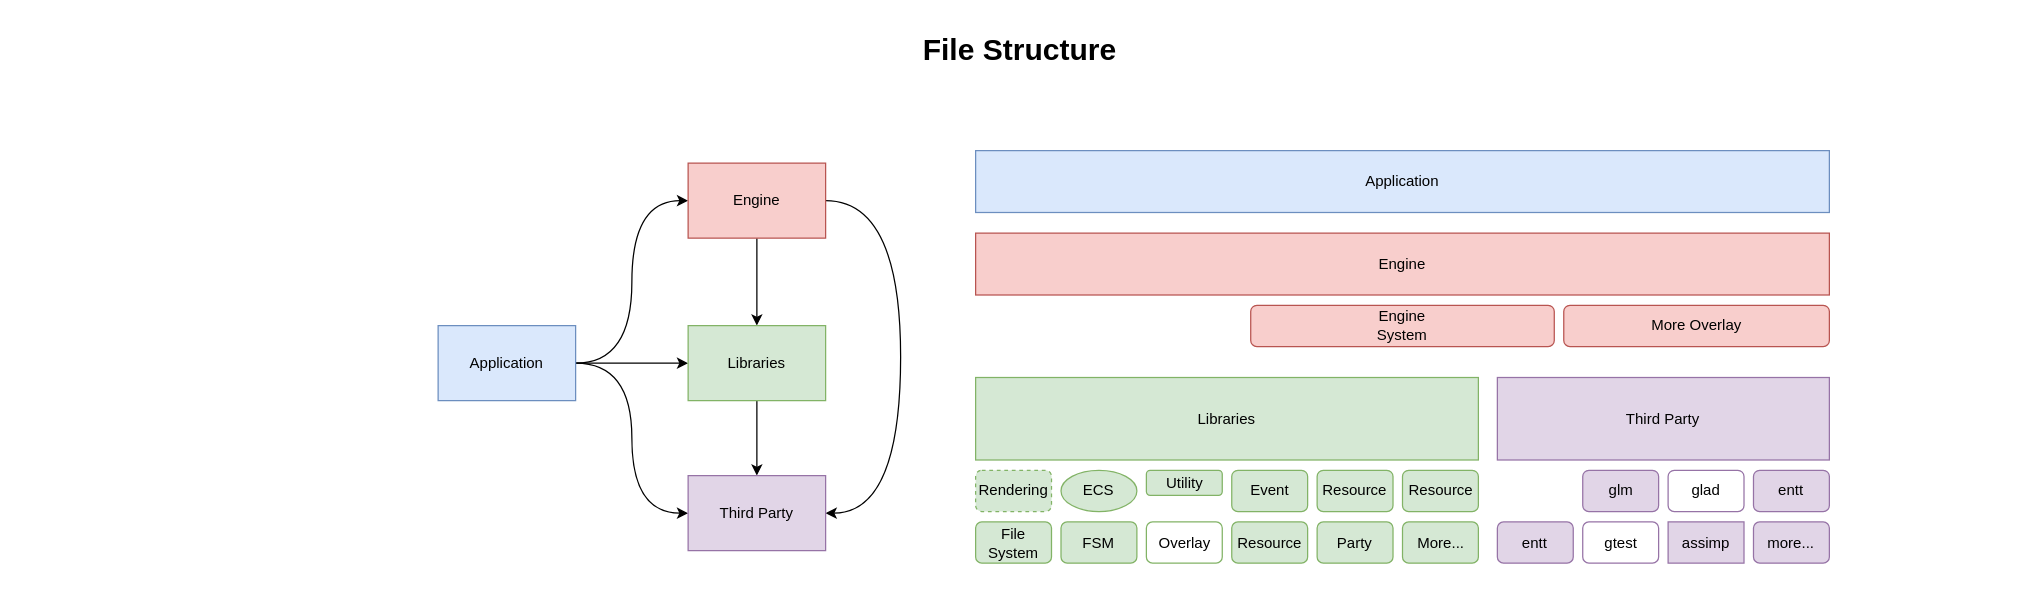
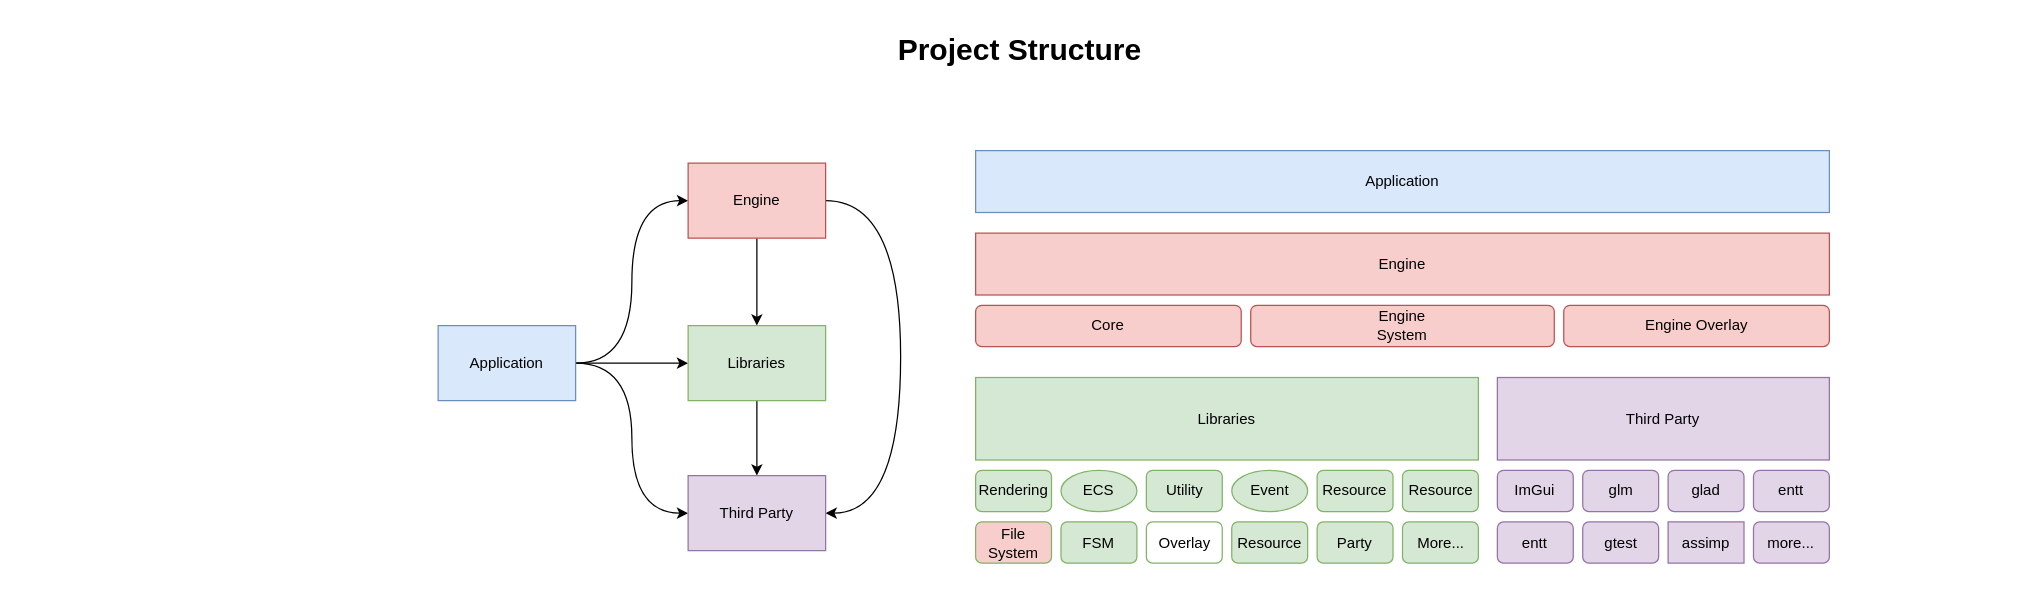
node "File Structure": label "File Structure" -> "Project Structure"
node "Core": added
node "More Overlay": label "More Overlay" -> "Engine Overlay"
node "Utility": size 76x25 -> 76x41
node "Rendering": style dashed -> solid
node "Event": shape rounded rectangle -> ellipse
node "ImGui": added
node "glad": fillcolor #ffffff -> #e1d5e7
node "File System": fillcolor #d5e8d4 -> #f8cecc
node "gtest": fillcolor #ffffff -> #e1d5e7
